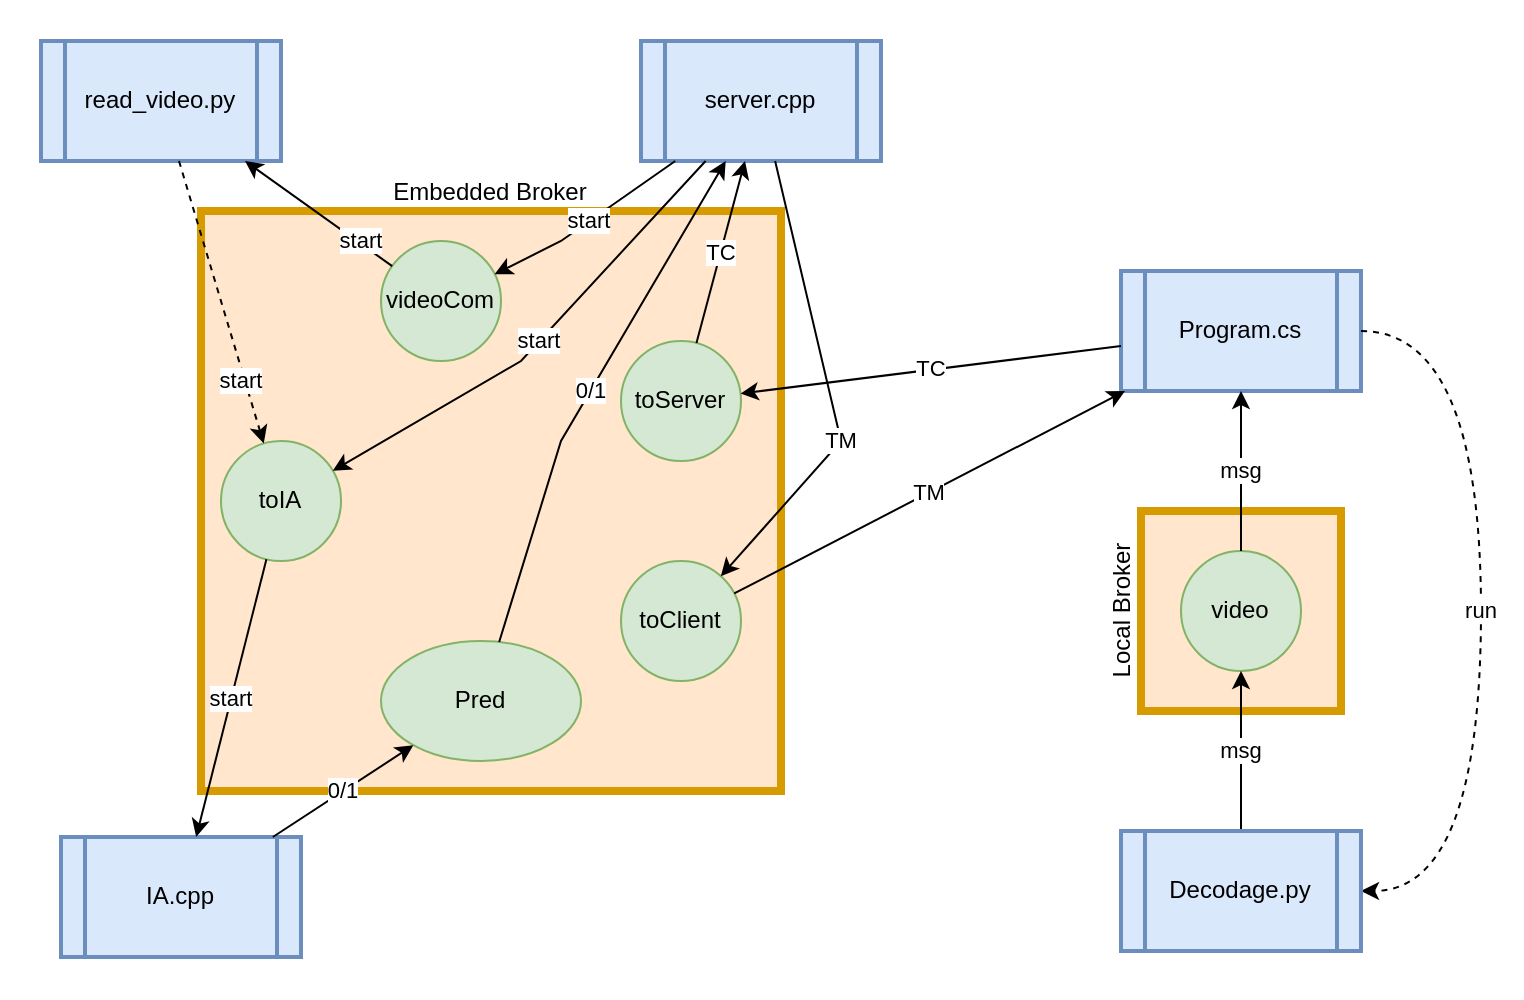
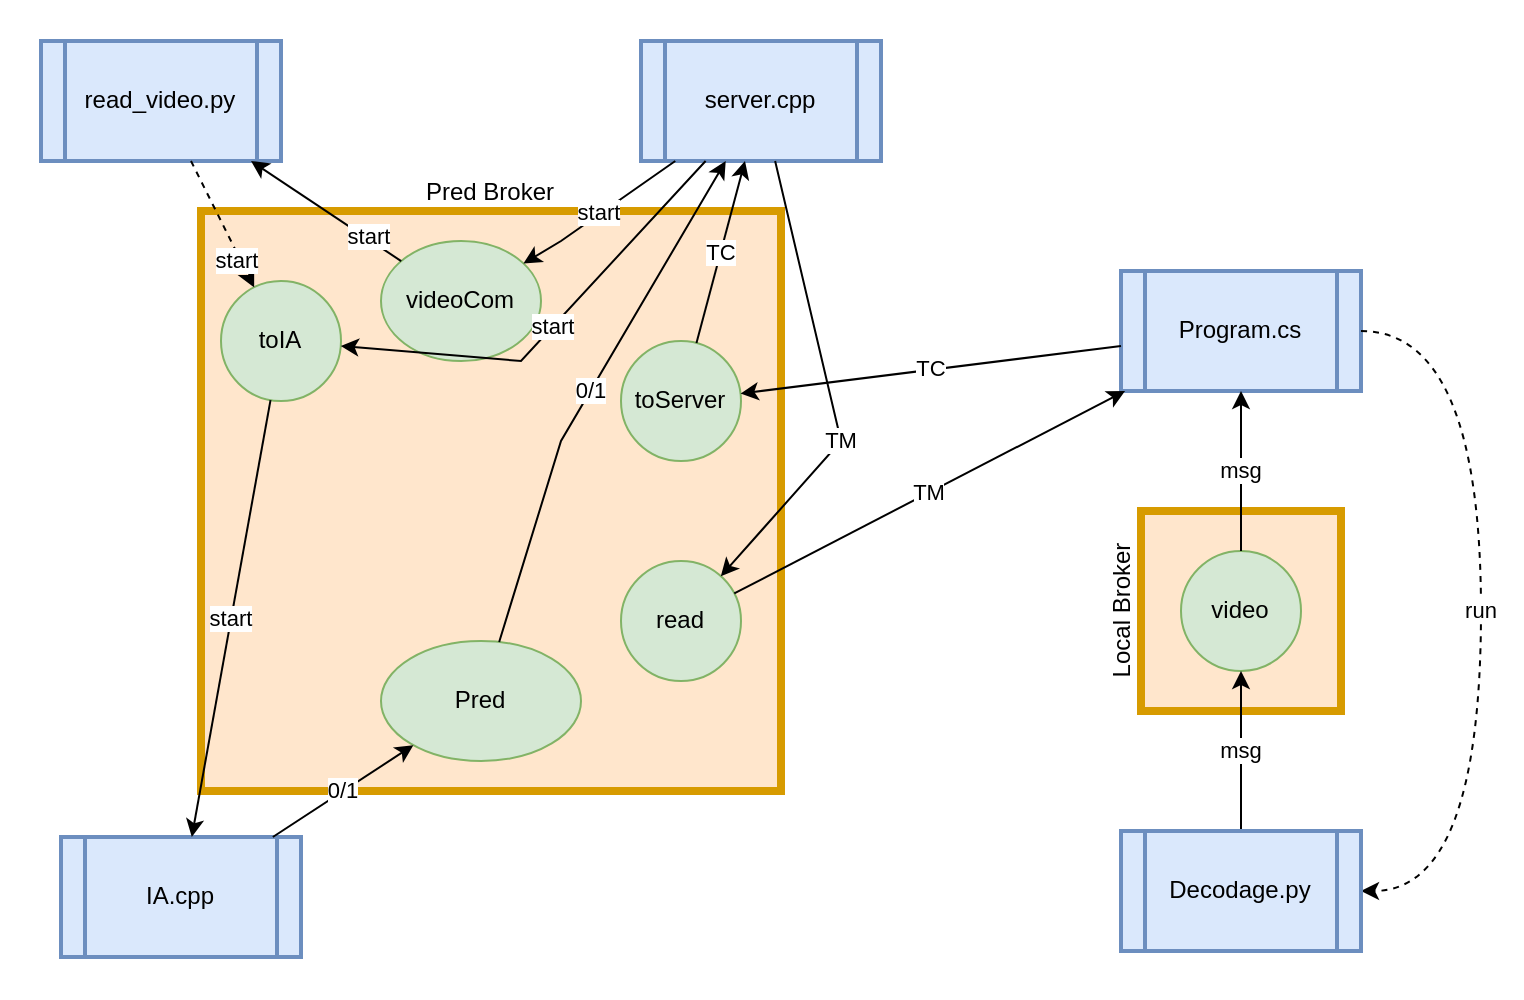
node "Embedded Broker": label "Embedded Broker" -> "Pred Broker"
node "videoCom": size 120x120 -> 160x120
node "toIA": moved (281, 501) -> (281, 341)
node "toClient": label "toClient" -> "read"
